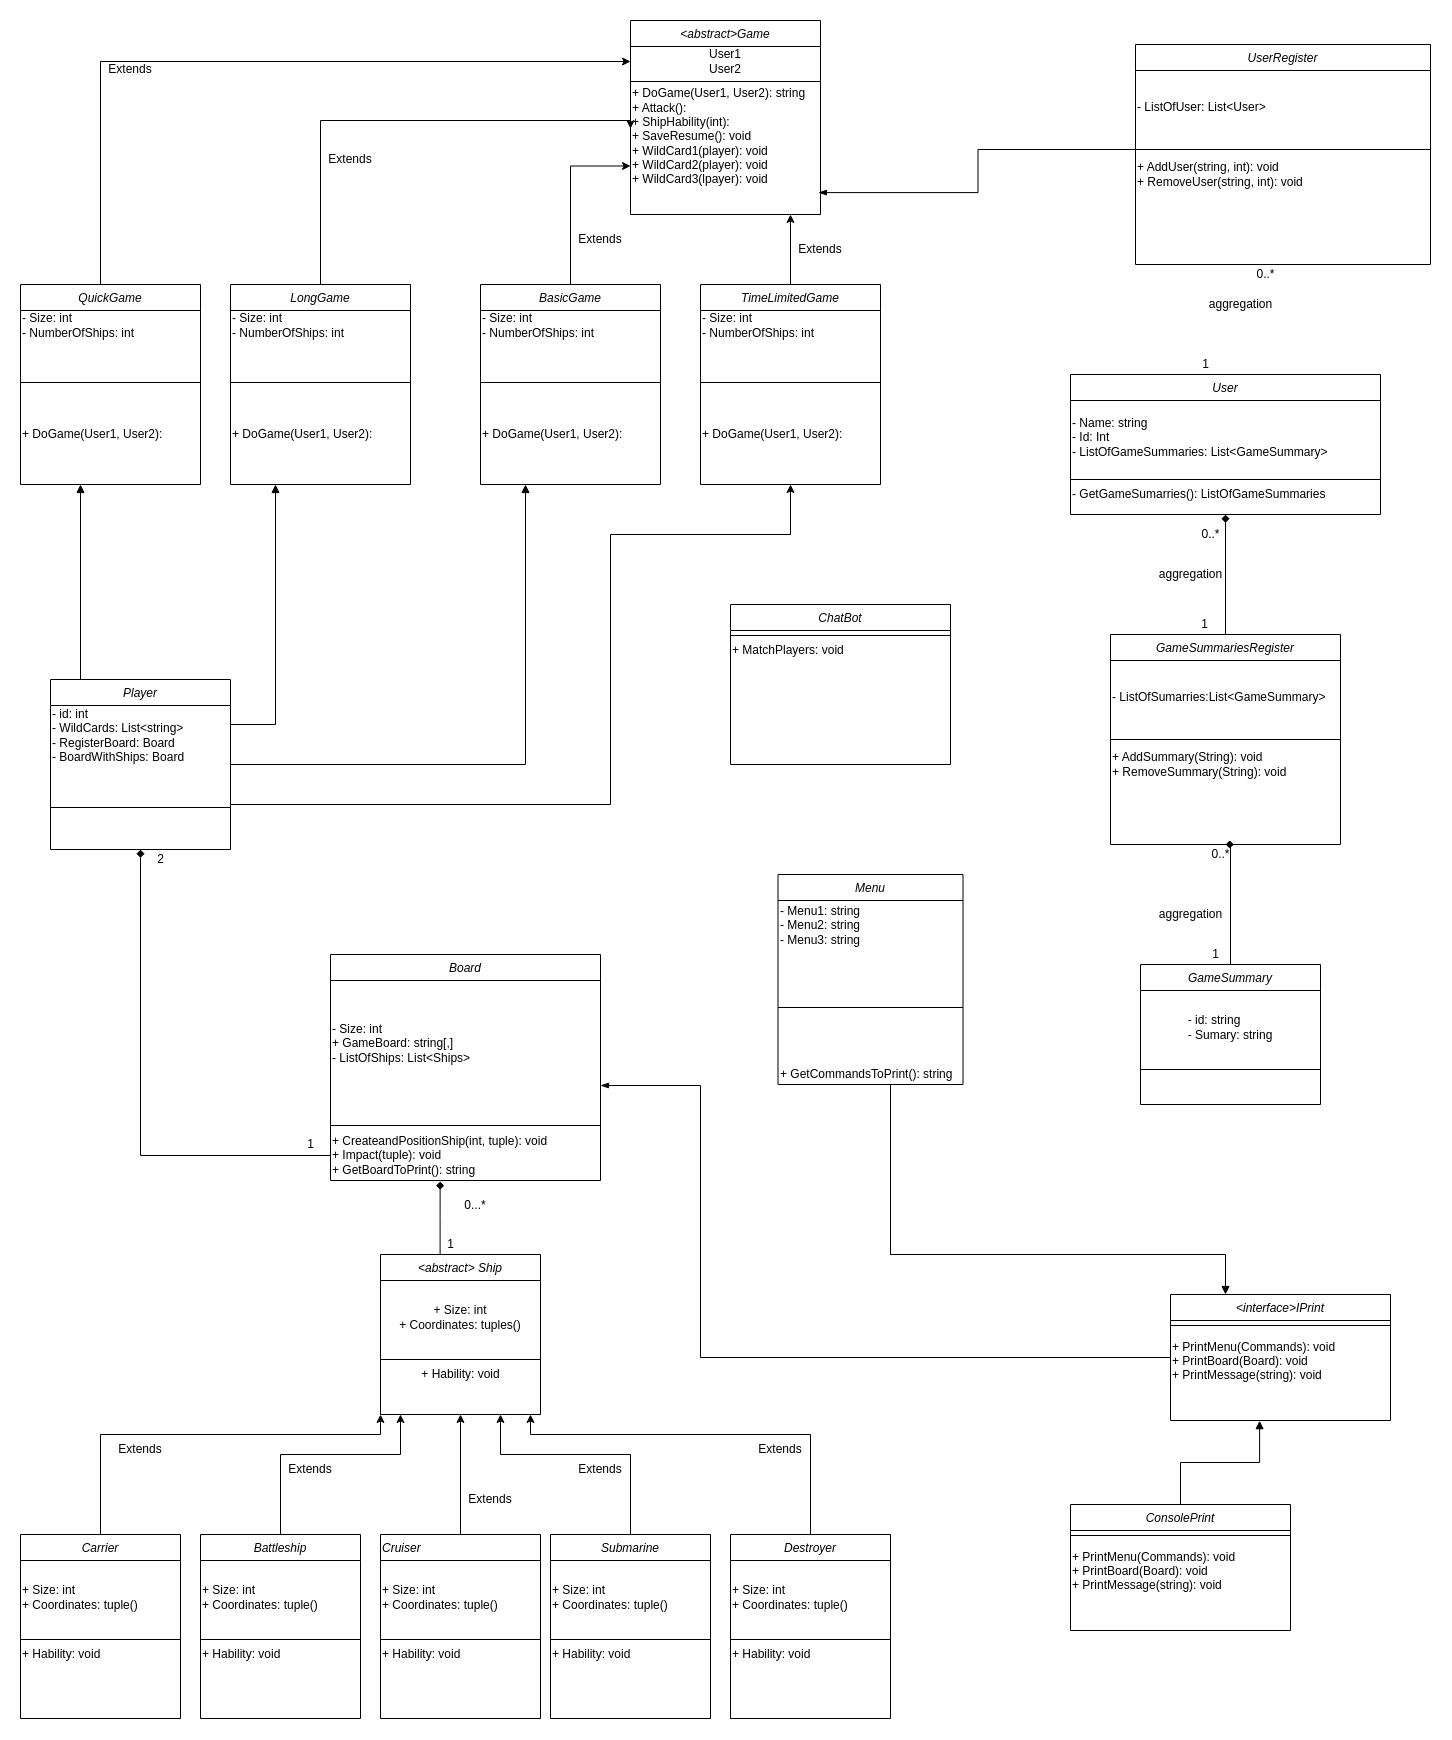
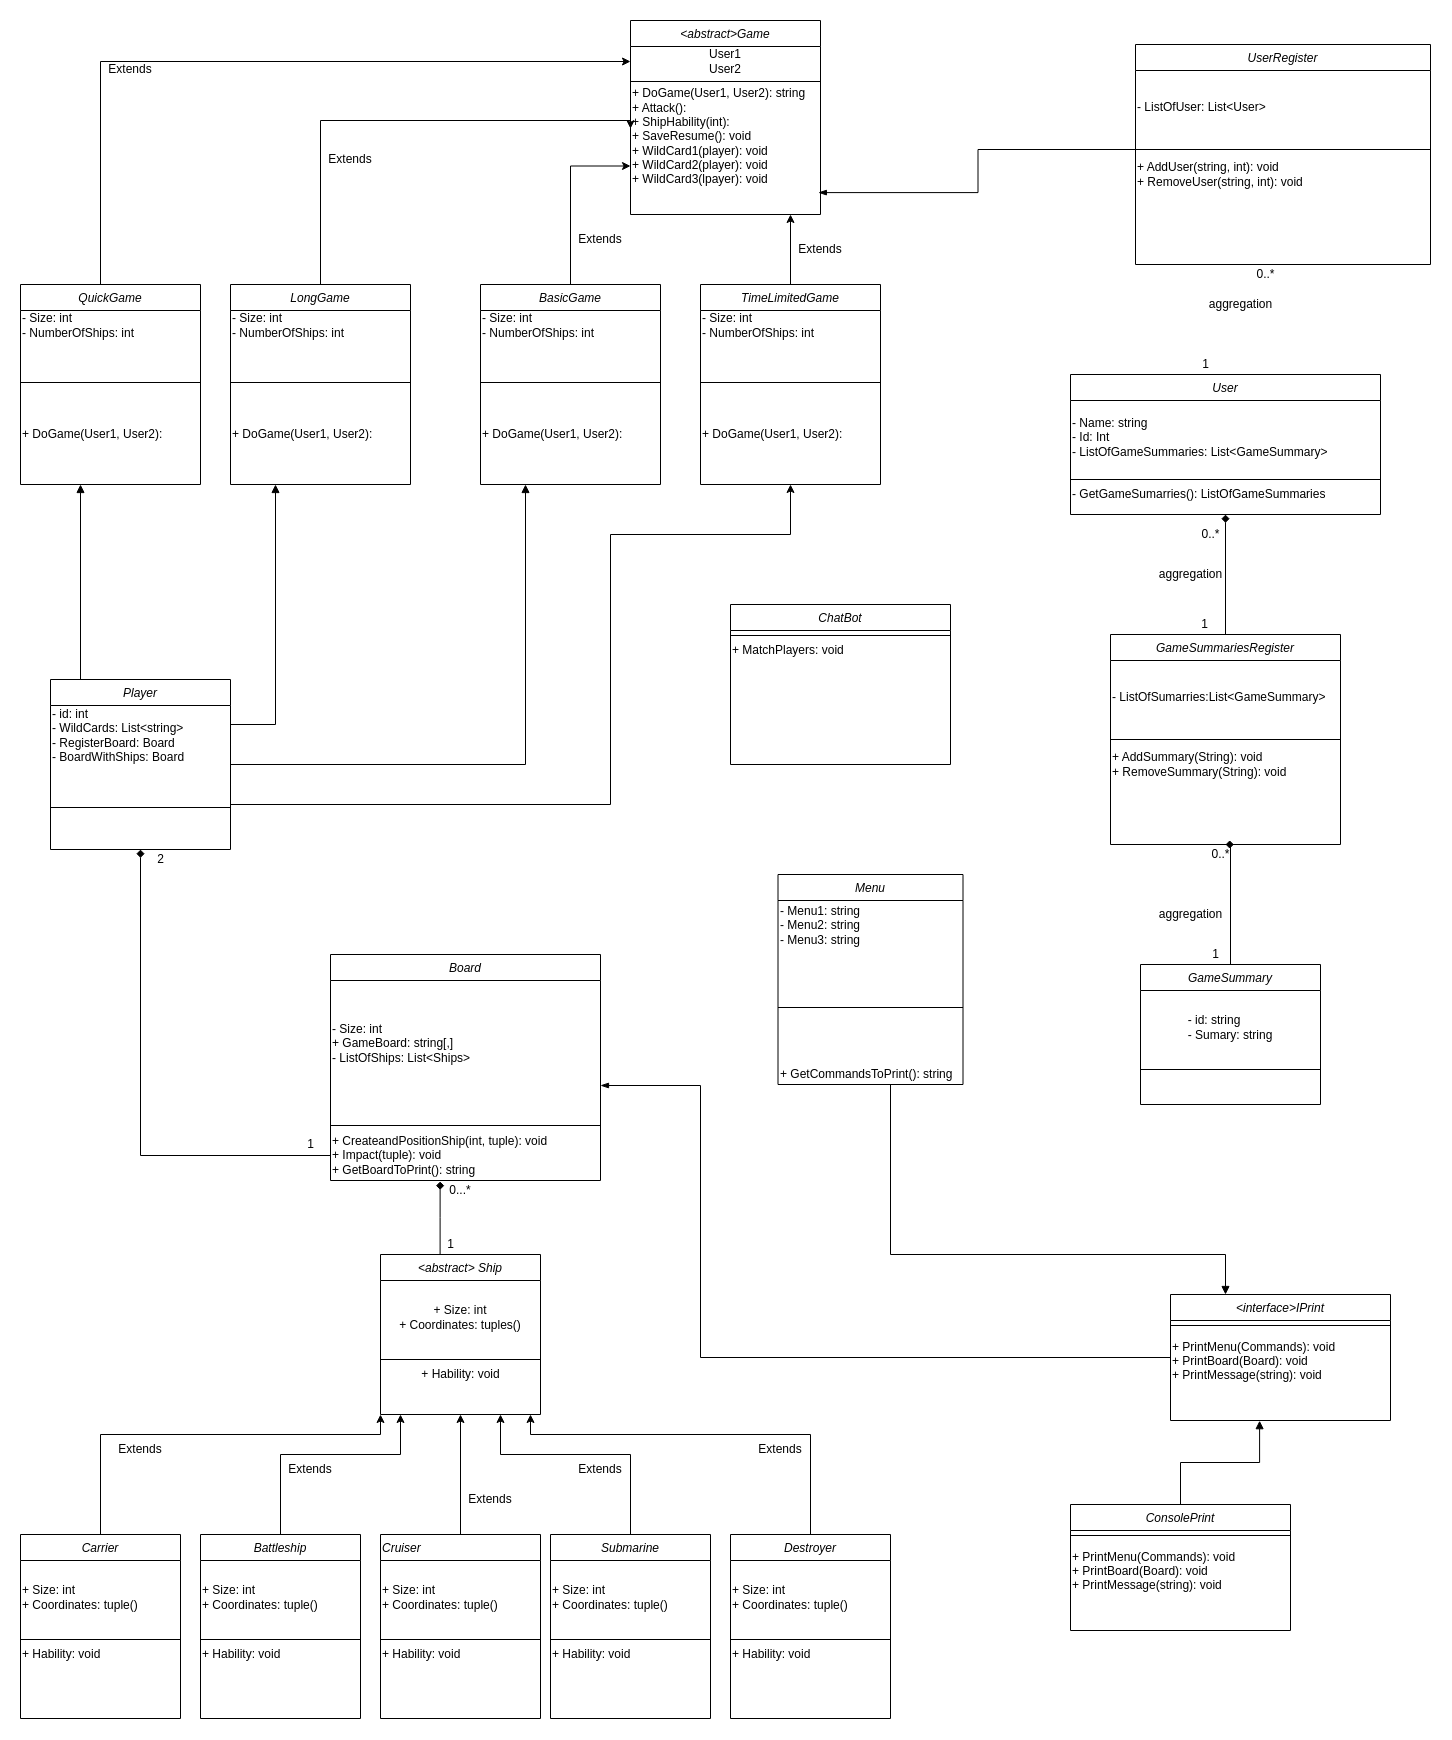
node "0...*": moved (476, 1206) -> (461, 1191)
